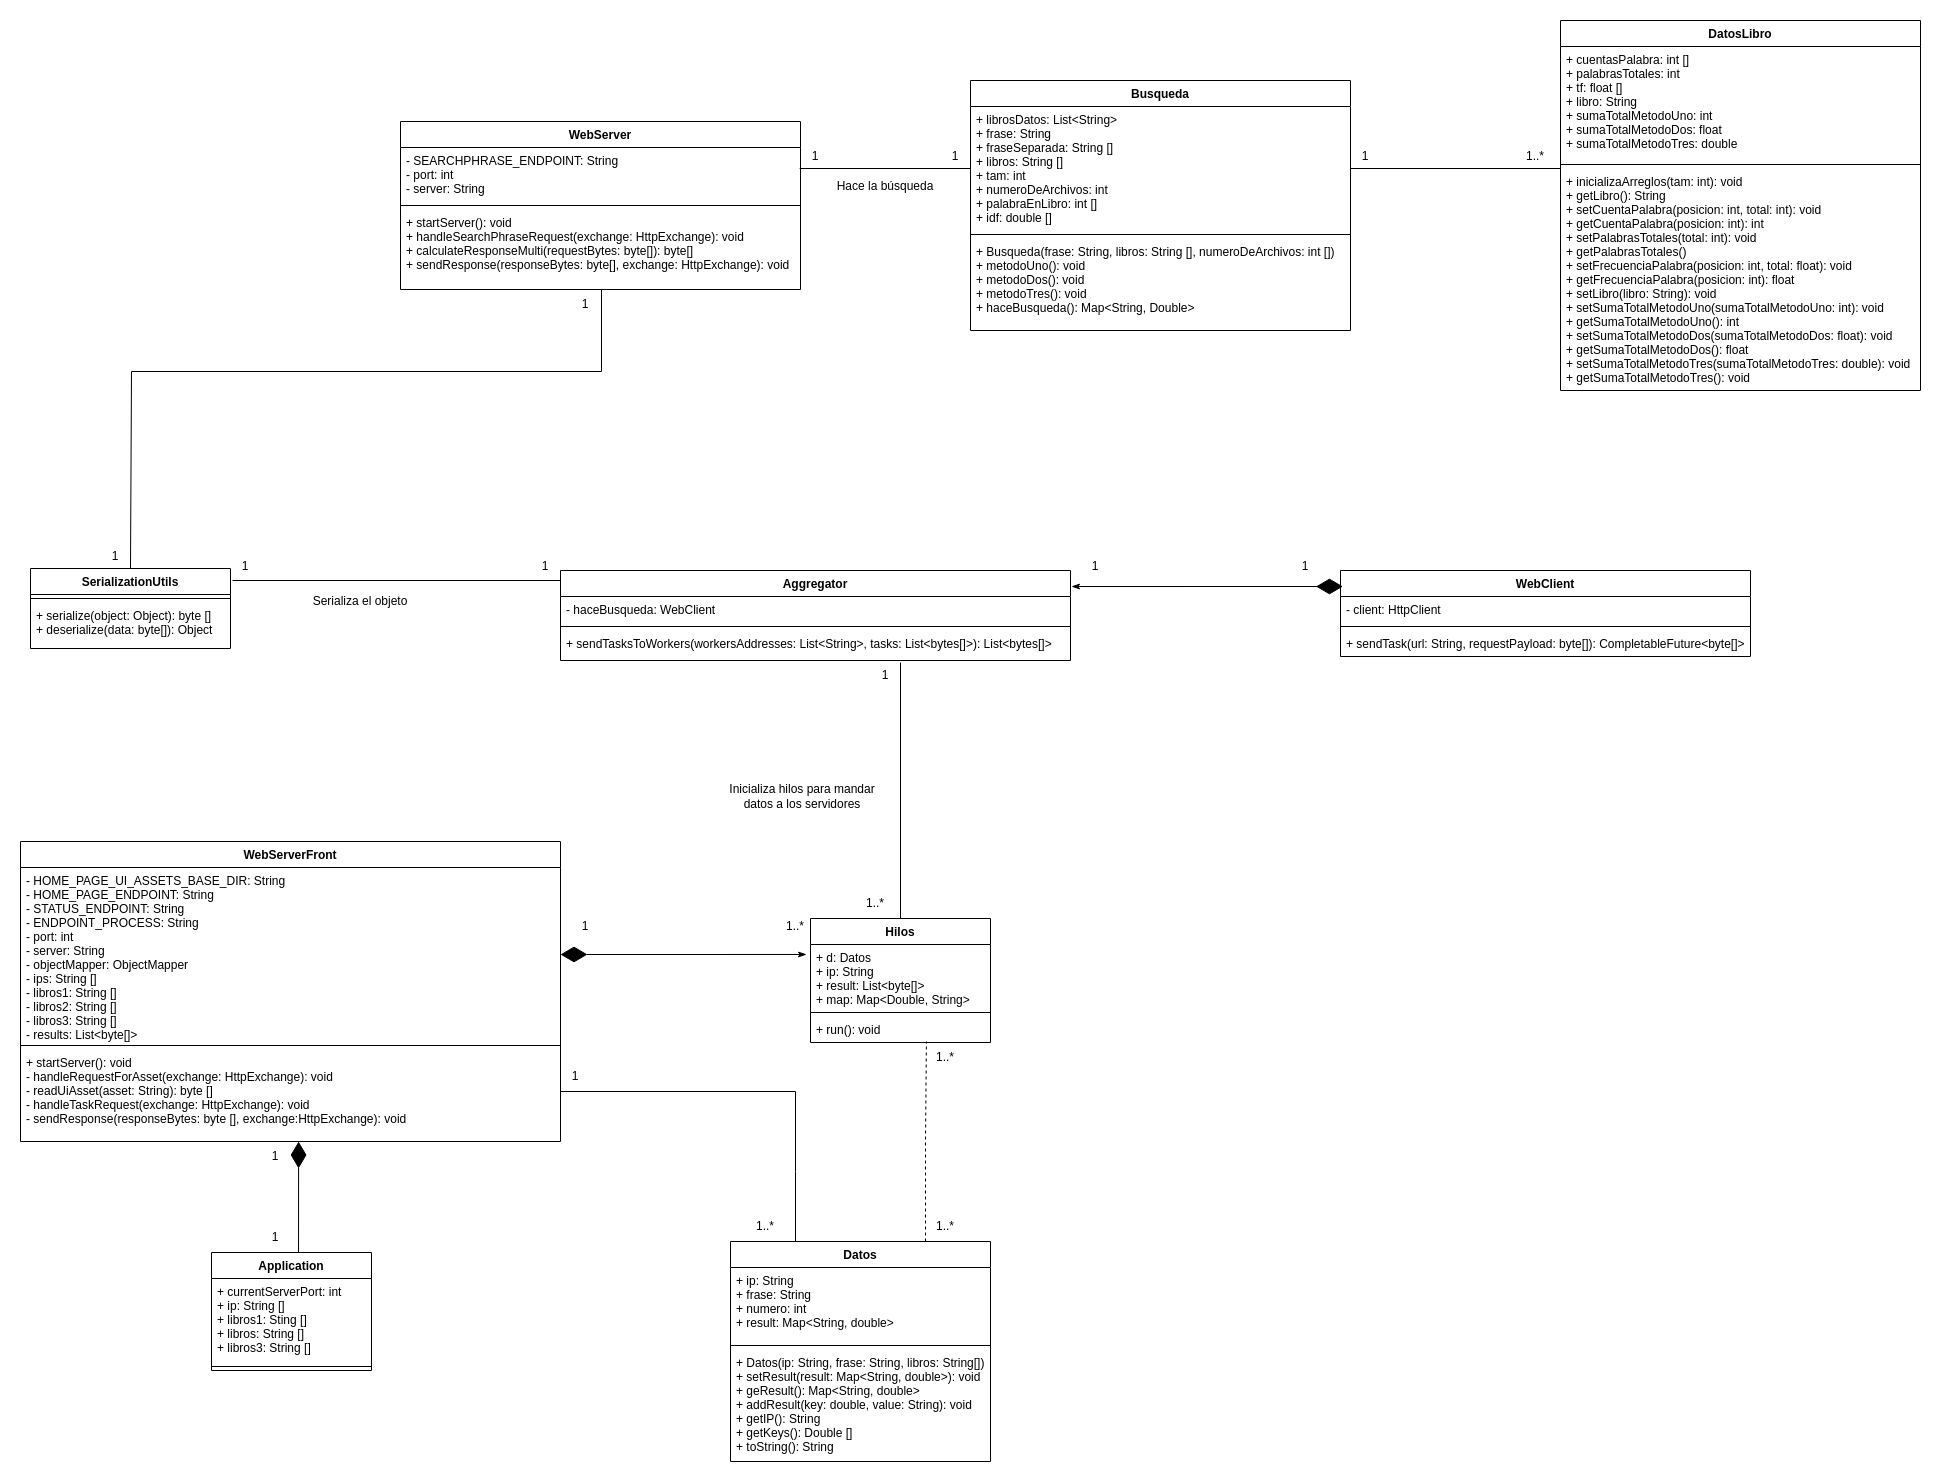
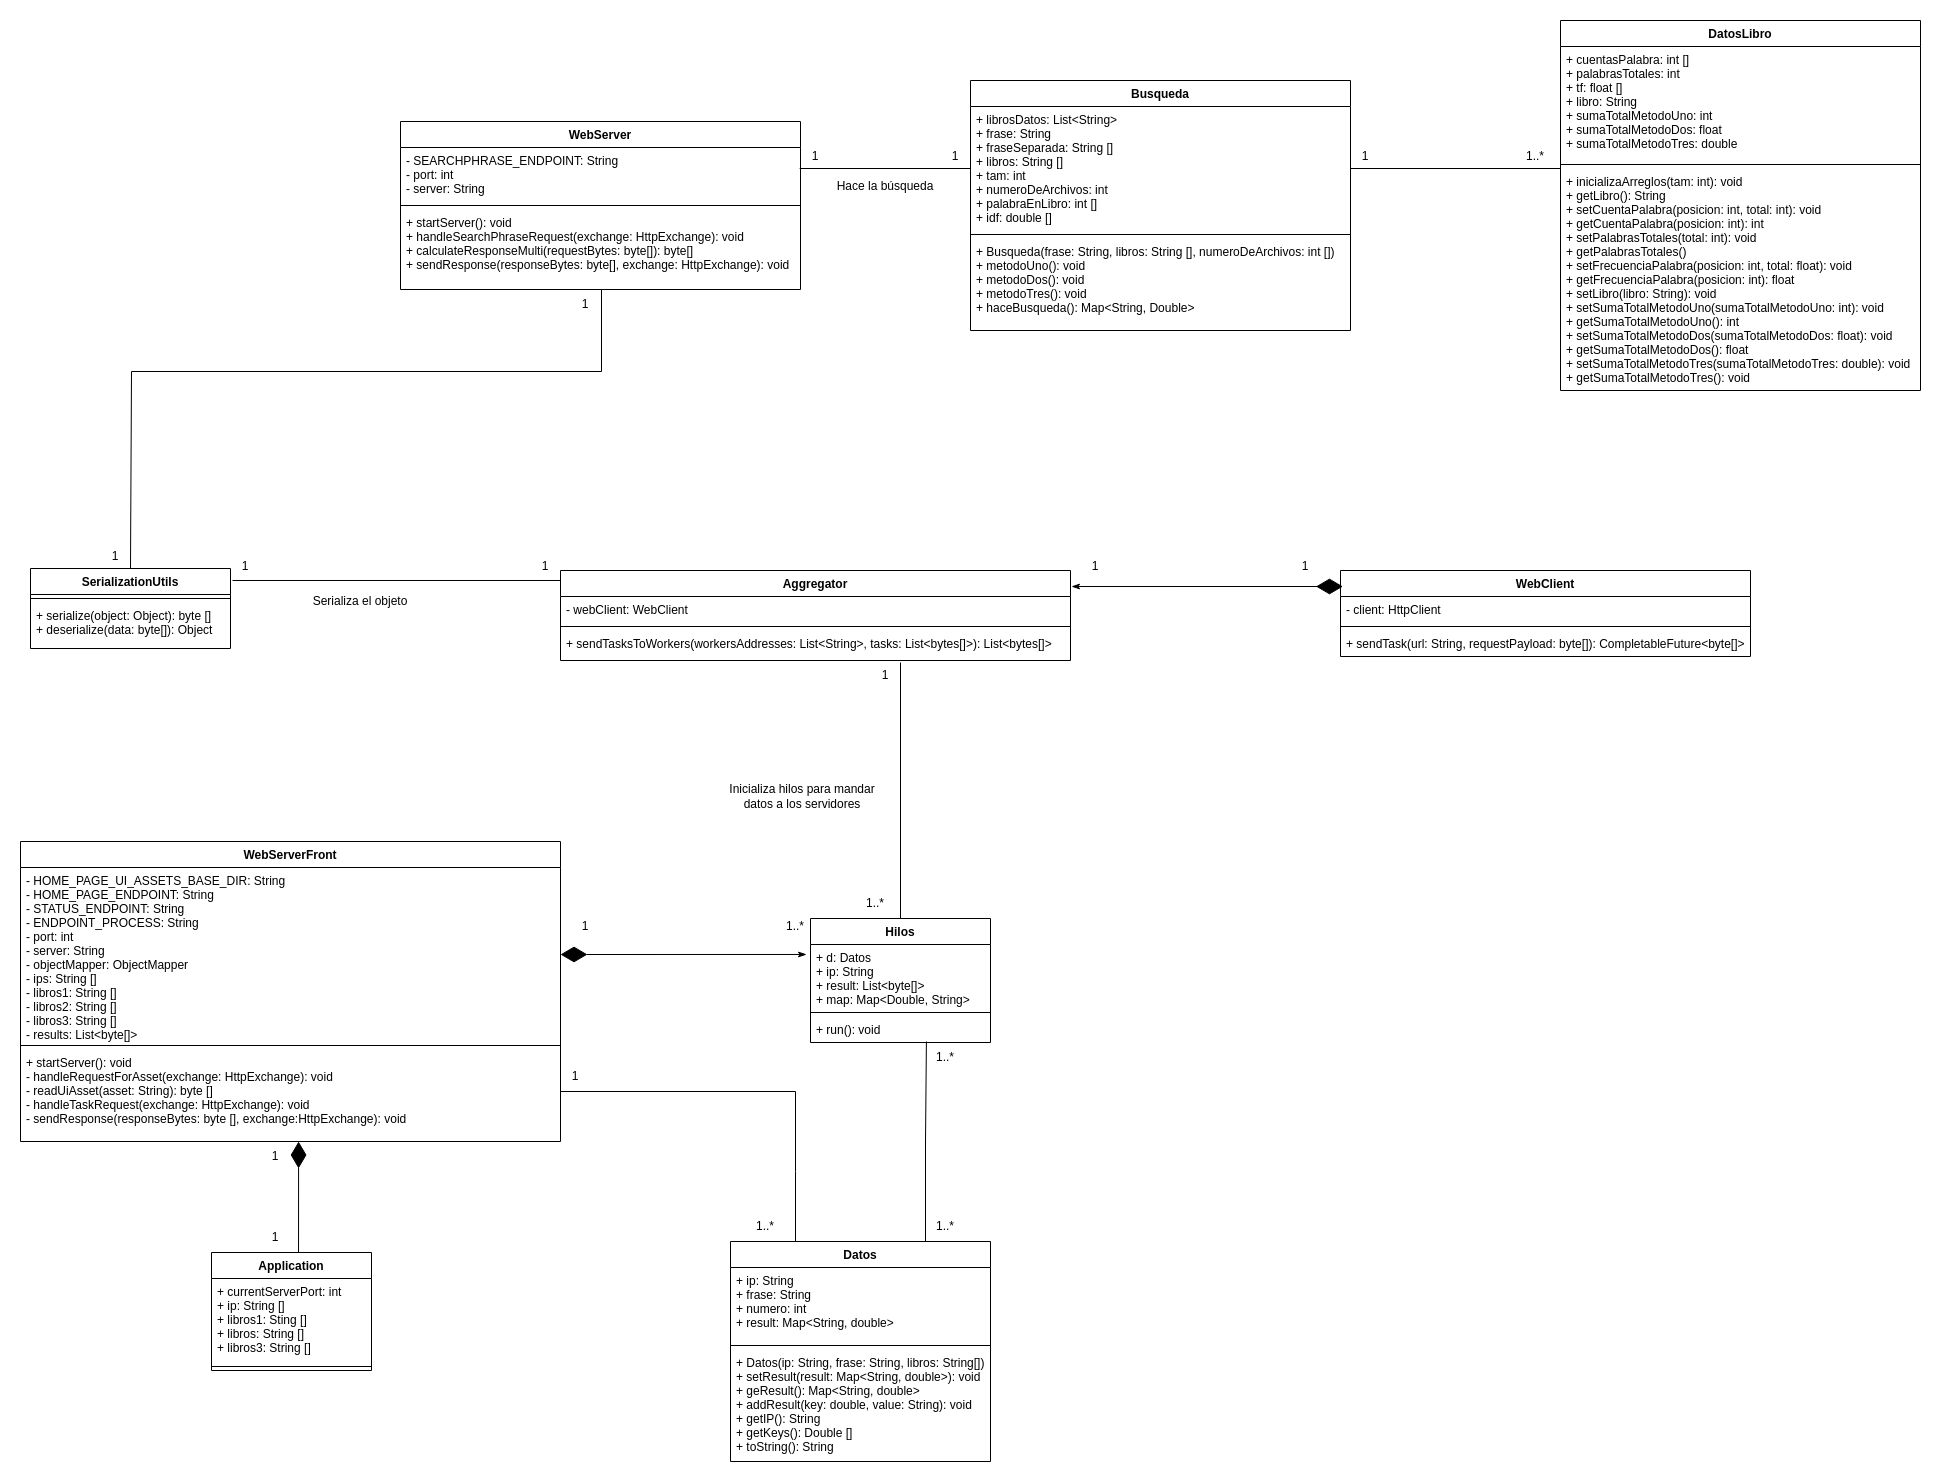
node "- haceBusqueda: WebClient": label "- haceBusqueda: WebClient" -> "- webClient: WebClient"
edge "+ run(): void" -- "Datos": style dashed -> solid
